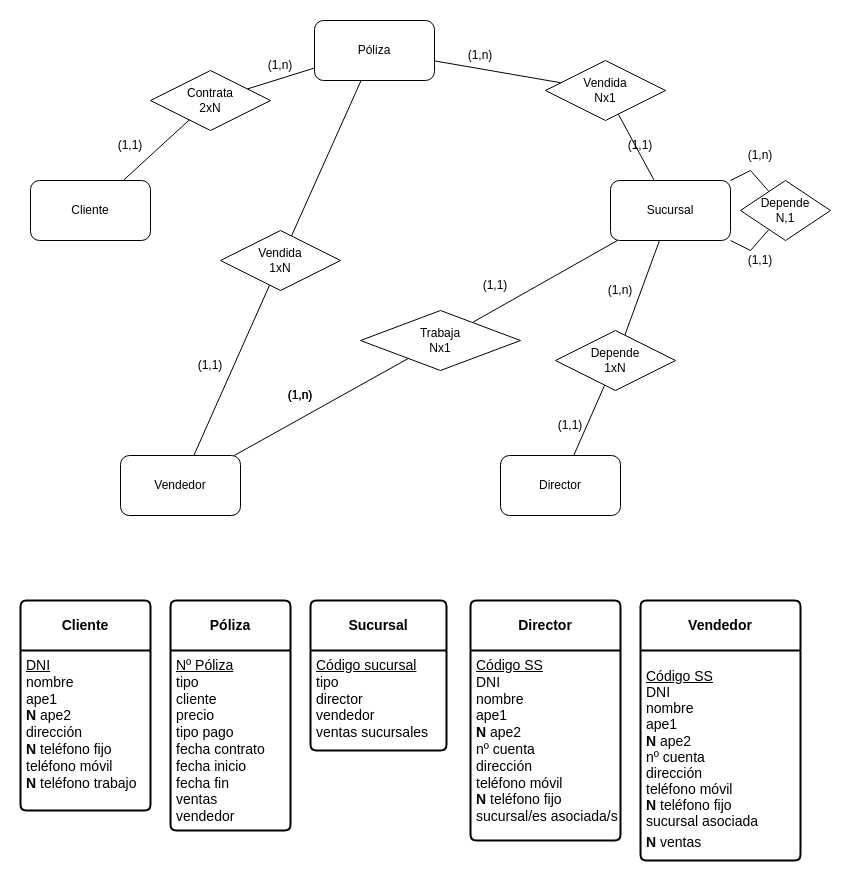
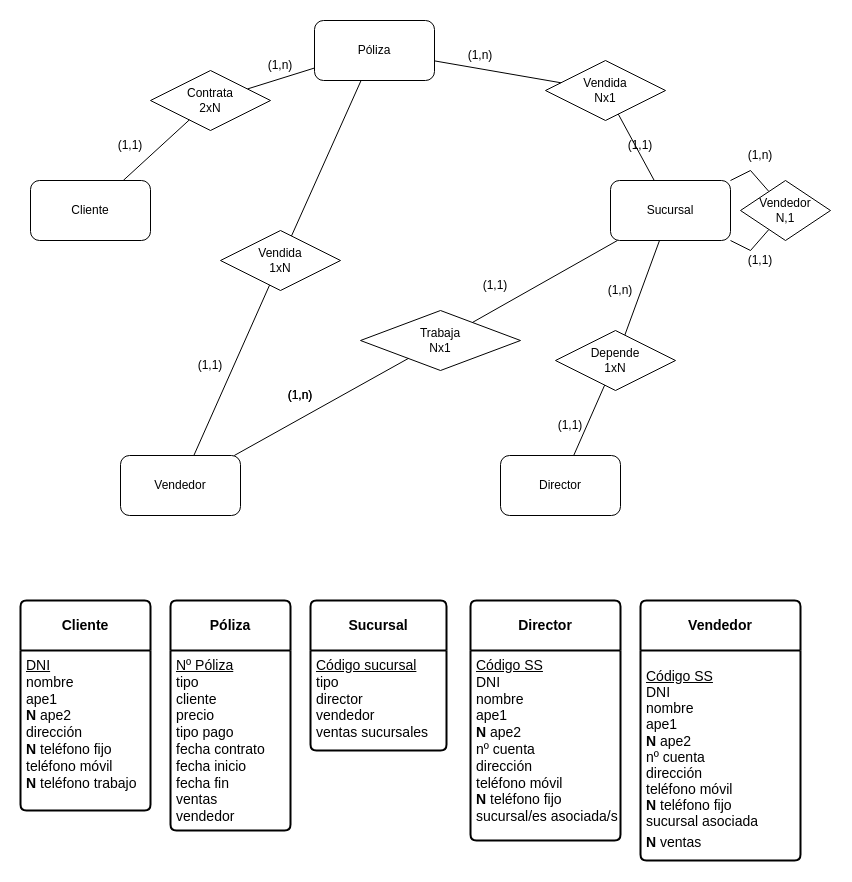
node "Depende N,1": label "Depende N,1" -> "Vendedor N,1"
